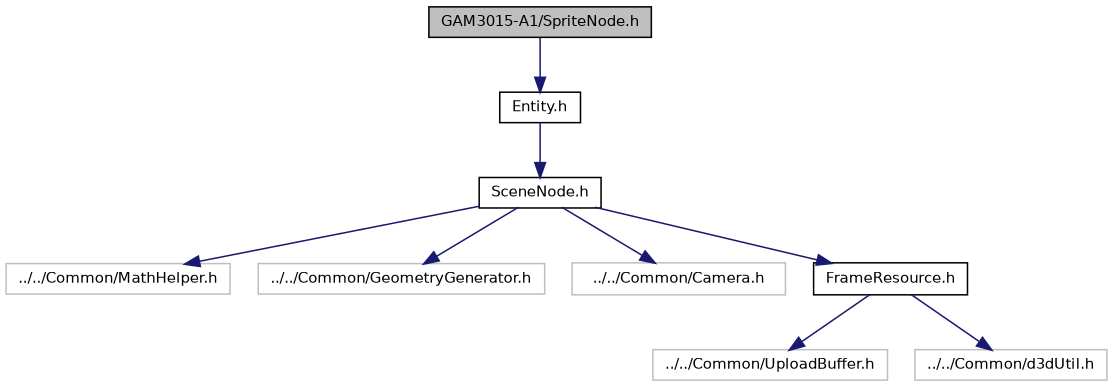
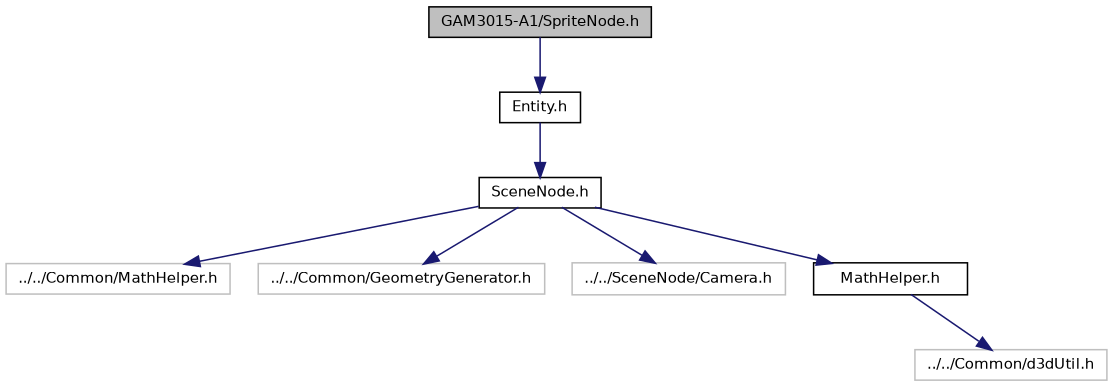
node "../../Common/Camera.h": label "../../Common/Camera.h" -> "../../SceneNode/Camera.h"
node "FrameResource.h": label "FrameResource.h" -> "MathHelper.h"
node "../../Common/UploadBuffer.h": removed
